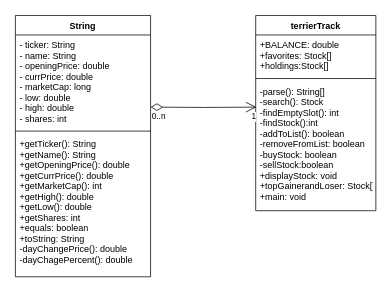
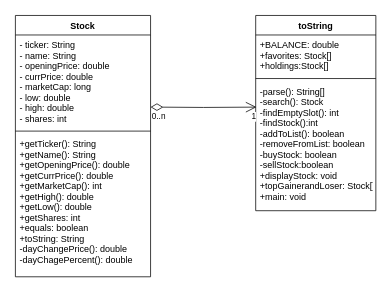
node "String": label "String" -> "Stock"
node "terrierTrack": label "terrierTrack" -> "toString"
